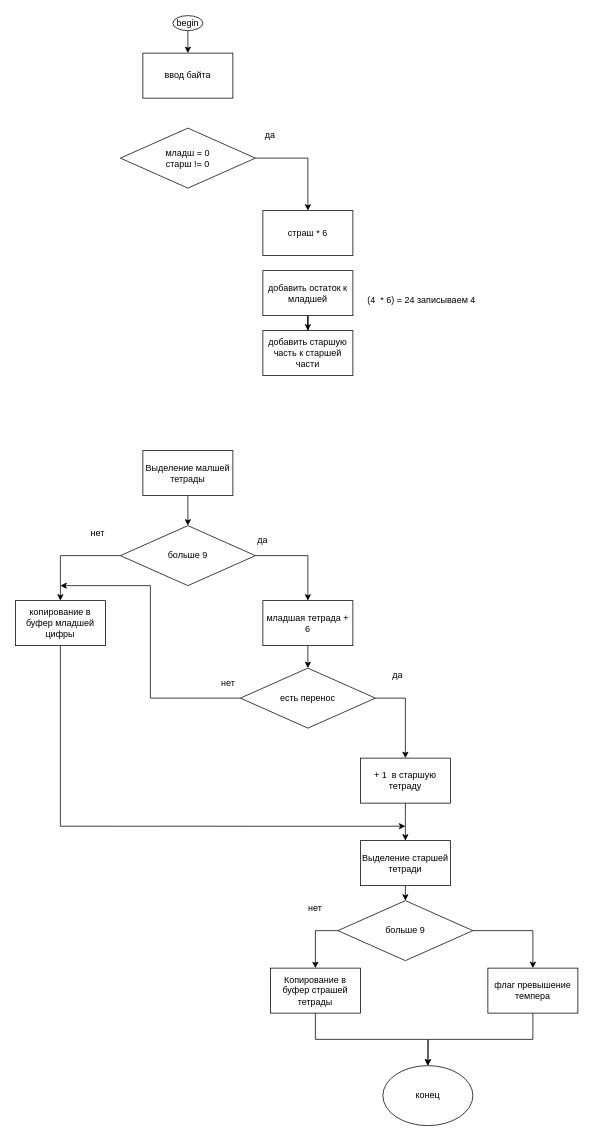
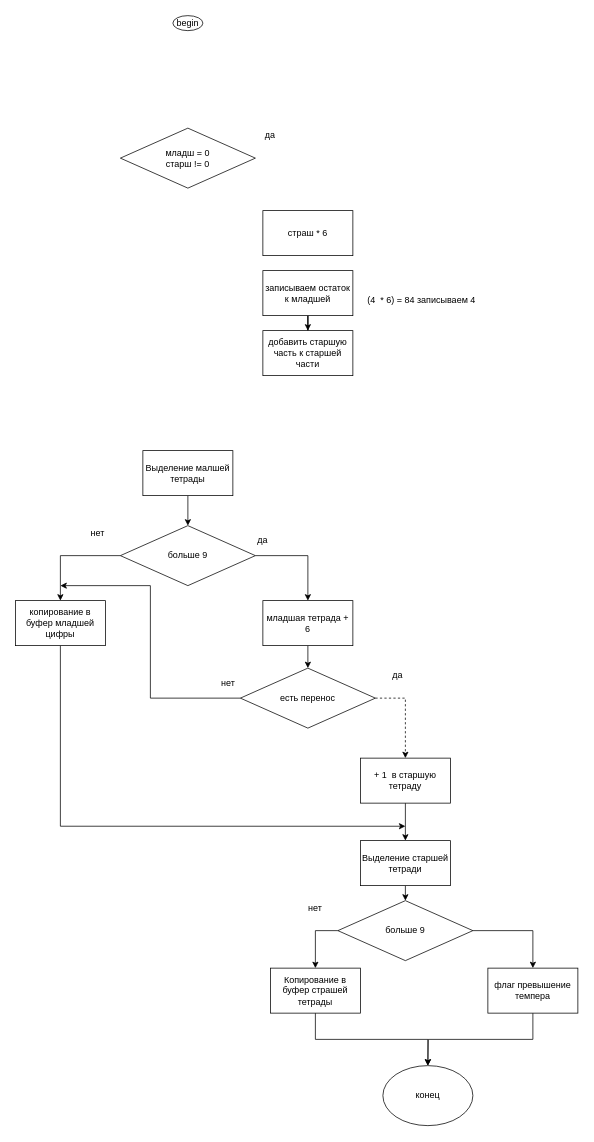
edge "begin" -> "ввод байта": removed
node "ввод байта": removed
edge "младш = 0 старш != 0" -> "страш * 6": removed
node "добавить остаток к младшей": label "добавить остаток к младшей" -> "записываем остаток к младшей"
node "(4 * 6) = 24 записываем 4": label "(4 * 6) = 24 записываем 4" -> "(4 * 6) = 84 записываем 4"
edge "есть перенос" -> "+ 1 в старшую тетраду": style solid -> dashed
